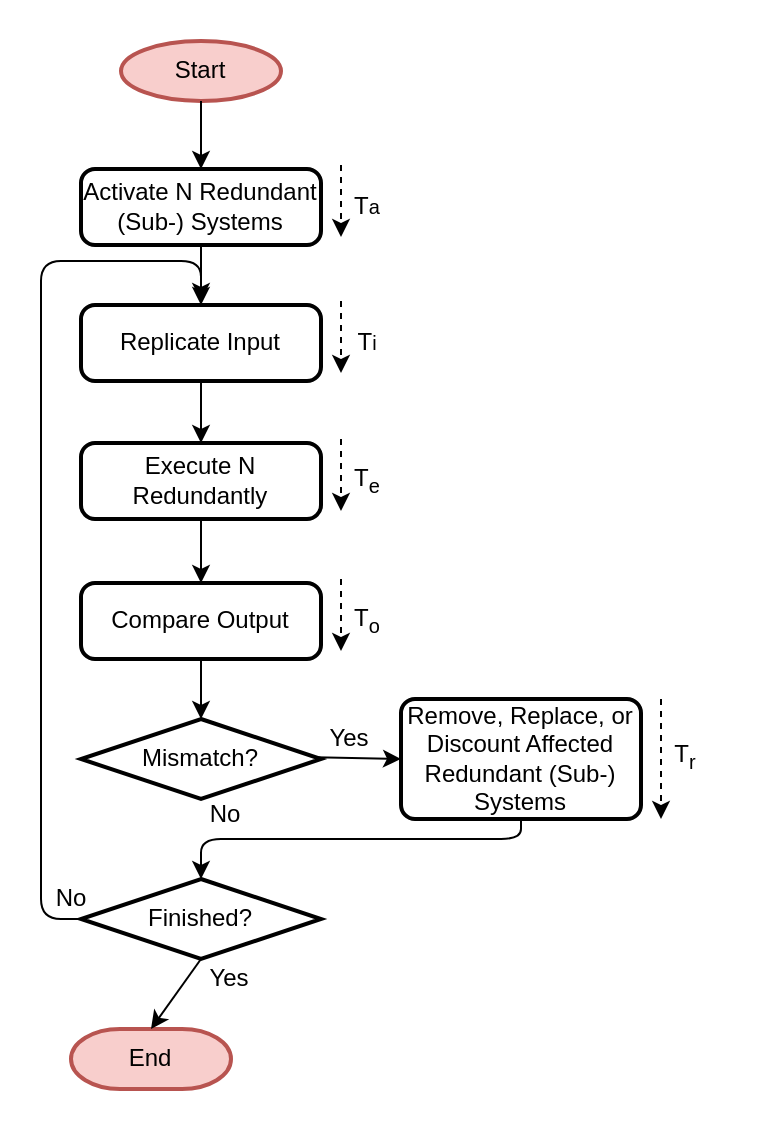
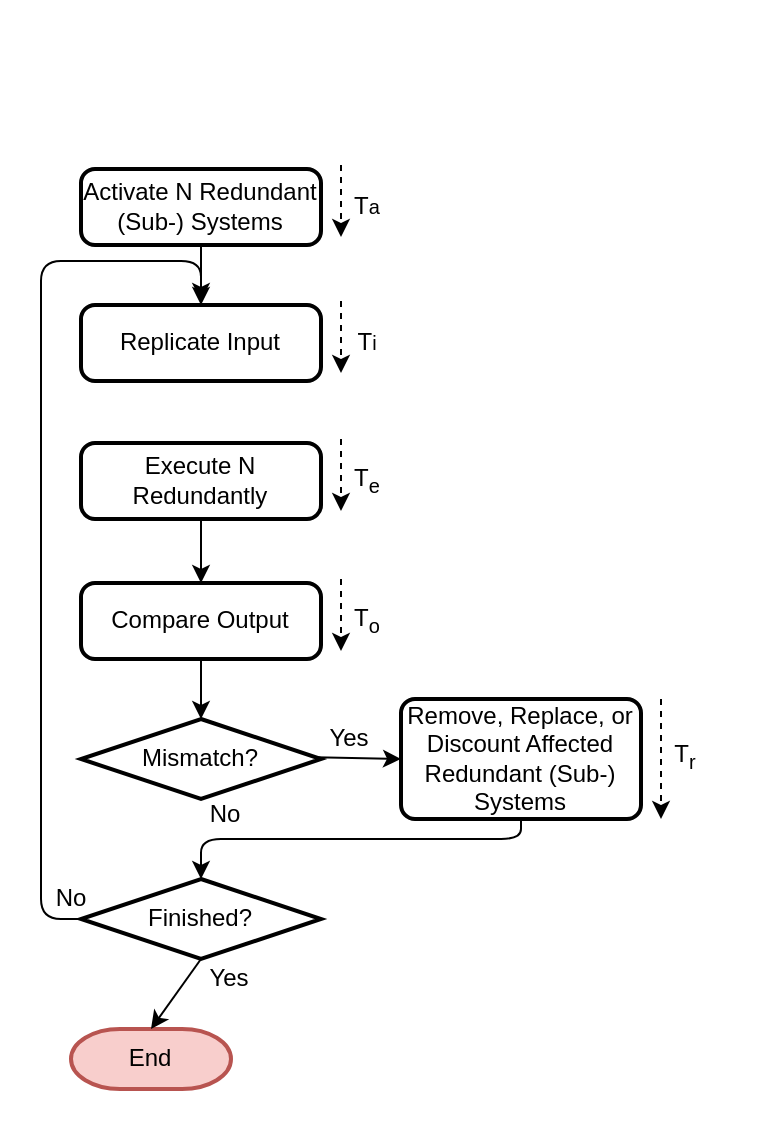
node "Start": removed
edge "Start" -> "Activate N Redundant (Sub-) Systems": removed
edge "Replicate Input" -> "Execute N Redundantly": removed
